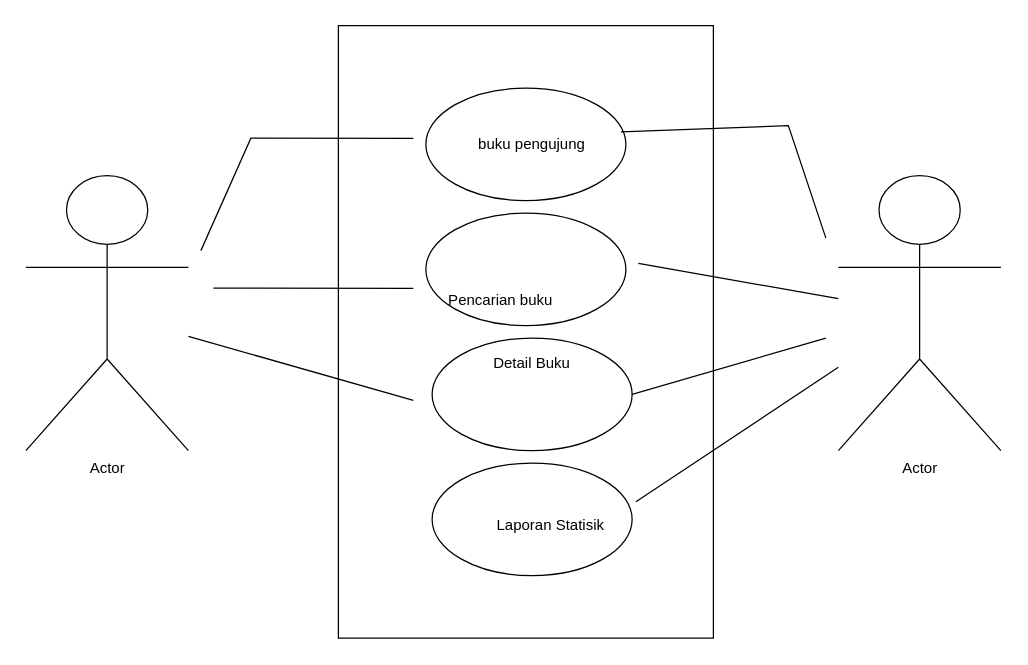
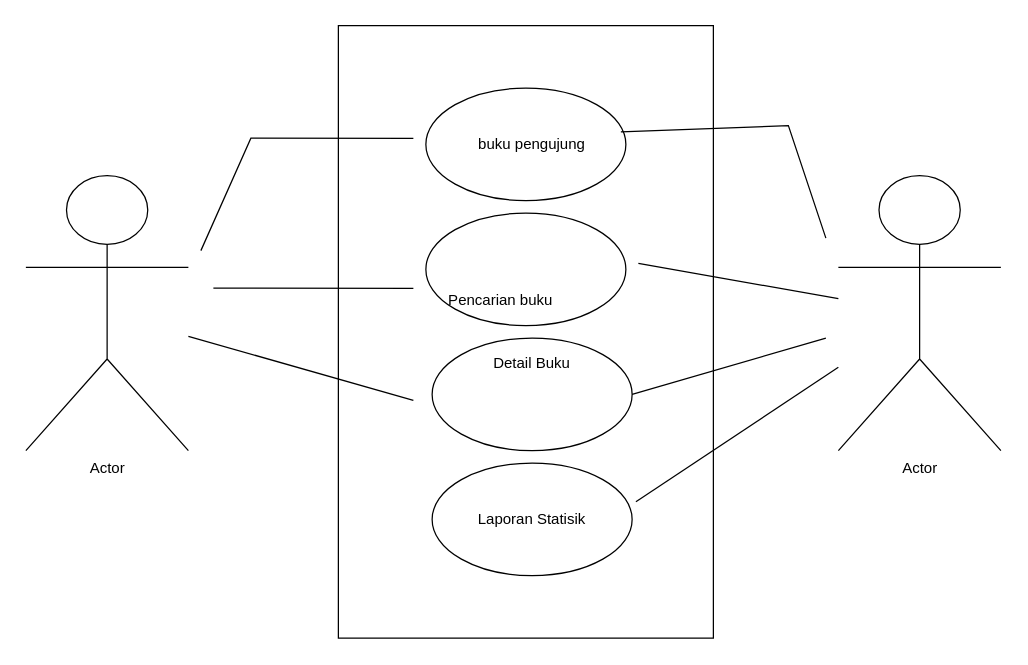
node "Laporan Statisik": moved (551, 526) -> (532, 519)
